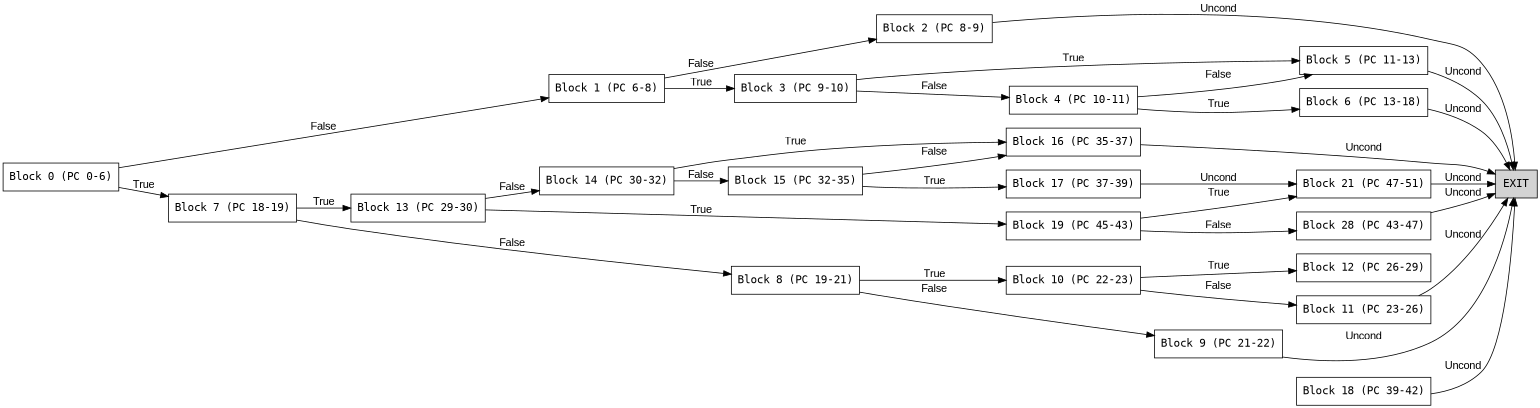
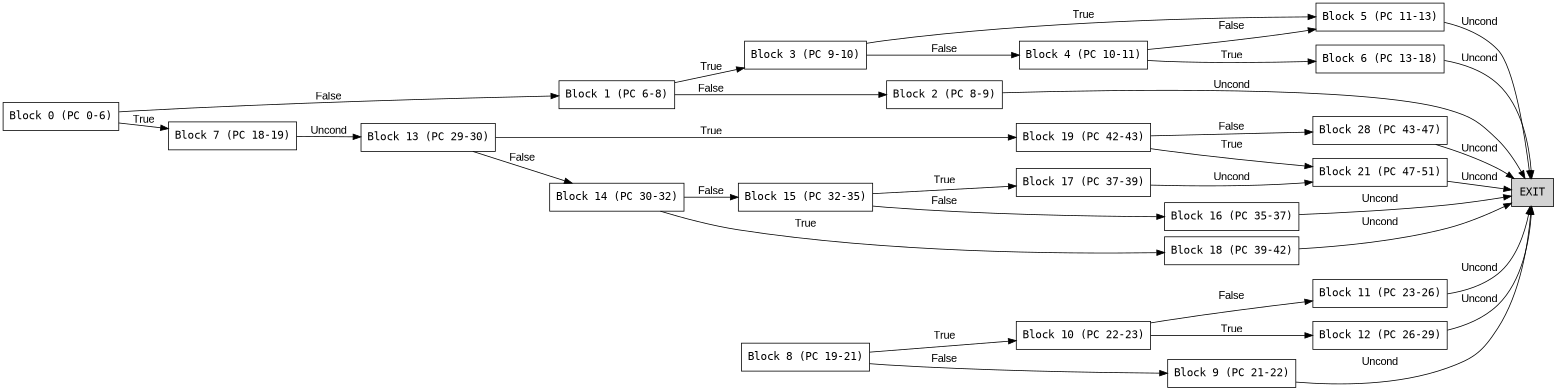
edge "Block 14 (PC 30-32)" -> "Block 16 (PC 35-37)": now "Block 14 (PC 30-32)" -> "Block 18 (PC 39-42)"
edge "Block 7 (PC 18-19)" -> "Block 13 (PC 29-30)": label "True" -> "Uncond"
node "Block 19 (PC 45-43)": label "Block 19 (PC 45-43)" -> "Block 19 (PC 42-43)"
edge "Block 7 (PC 18-19)" -> "Block 8 (PC 19-21)": removed, label "False"
edge "Block 12 (PC 26-29)" -> "EXIT": added, label "Uncond"
